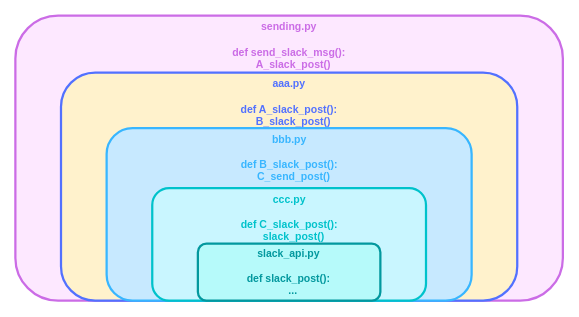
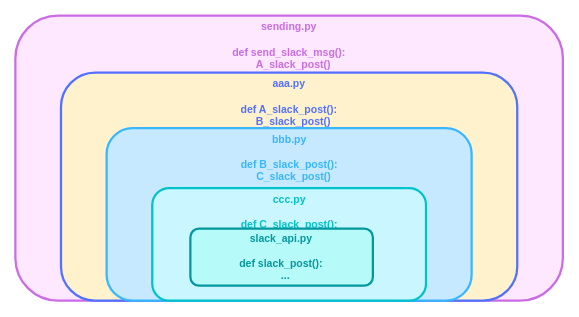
node "bbb.py def B_slack_post(): C_send_post()": label "bbb.py def B_slack_post(): C_send_post()" -> "bbb.py def B_slack_post(): C_slack_post()"
node "slack_api.py def slack_post(): ...": moved (289, 272) -> (282, 257)
